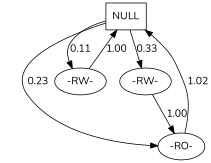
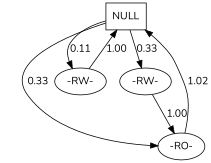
edge "NULL" -> "-RO-": label "0.23" -> "0.33"
